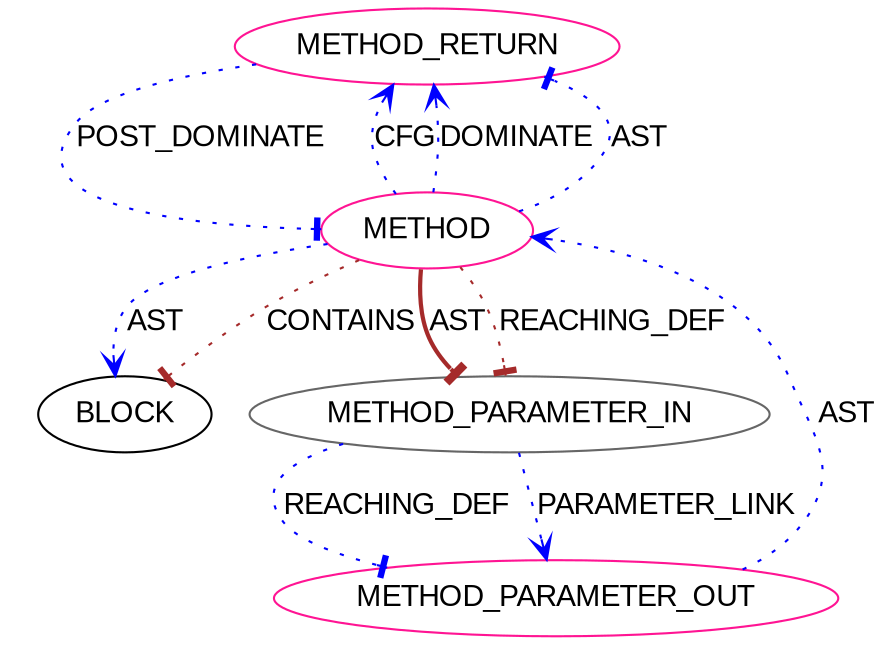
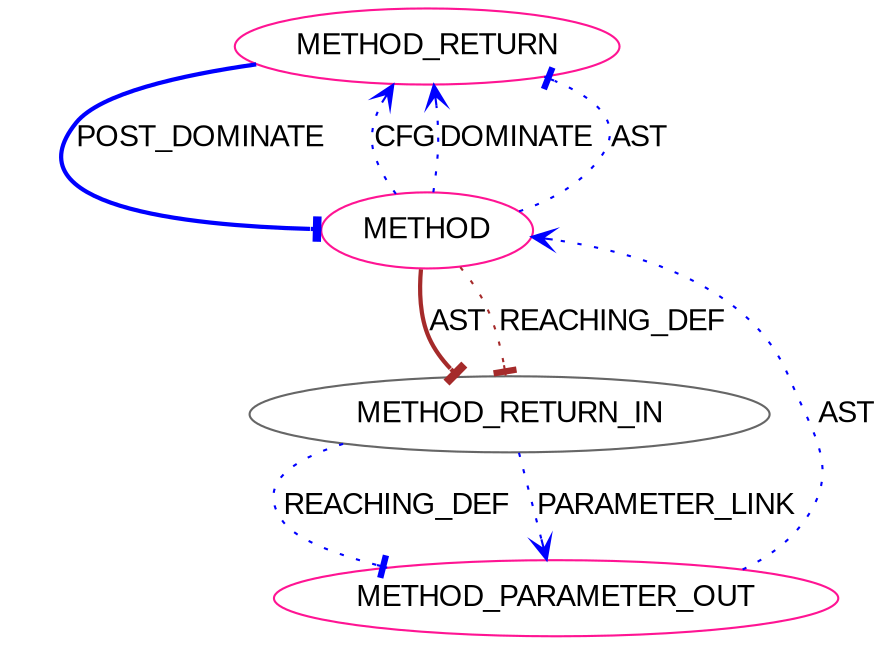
edge "METHOD_RETURN" -> "METHOD": style dotted -> bold
node "BLOCK": removed
node "METHOD_PARAMETER_IN": label "METHOD_PARAMETER_IN" -> "METHOD_RETURN_IN"
